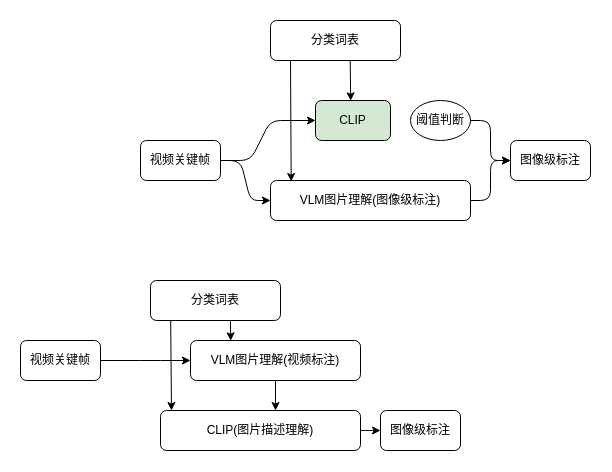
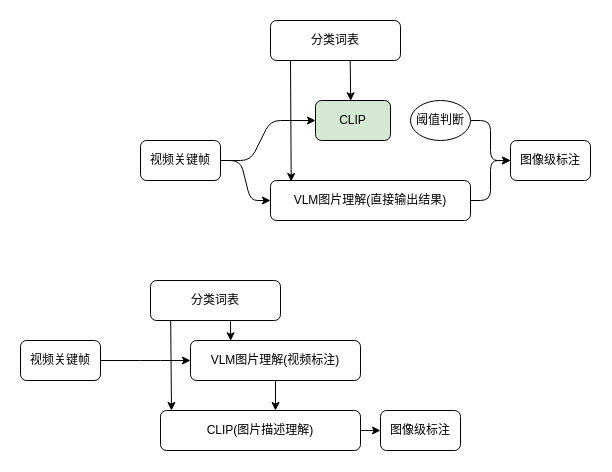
node "VLM图片理解(图像级标注)": label "VLM图片理解(图像级标注)" -> "VLM图片理解(直接输出结果)"
